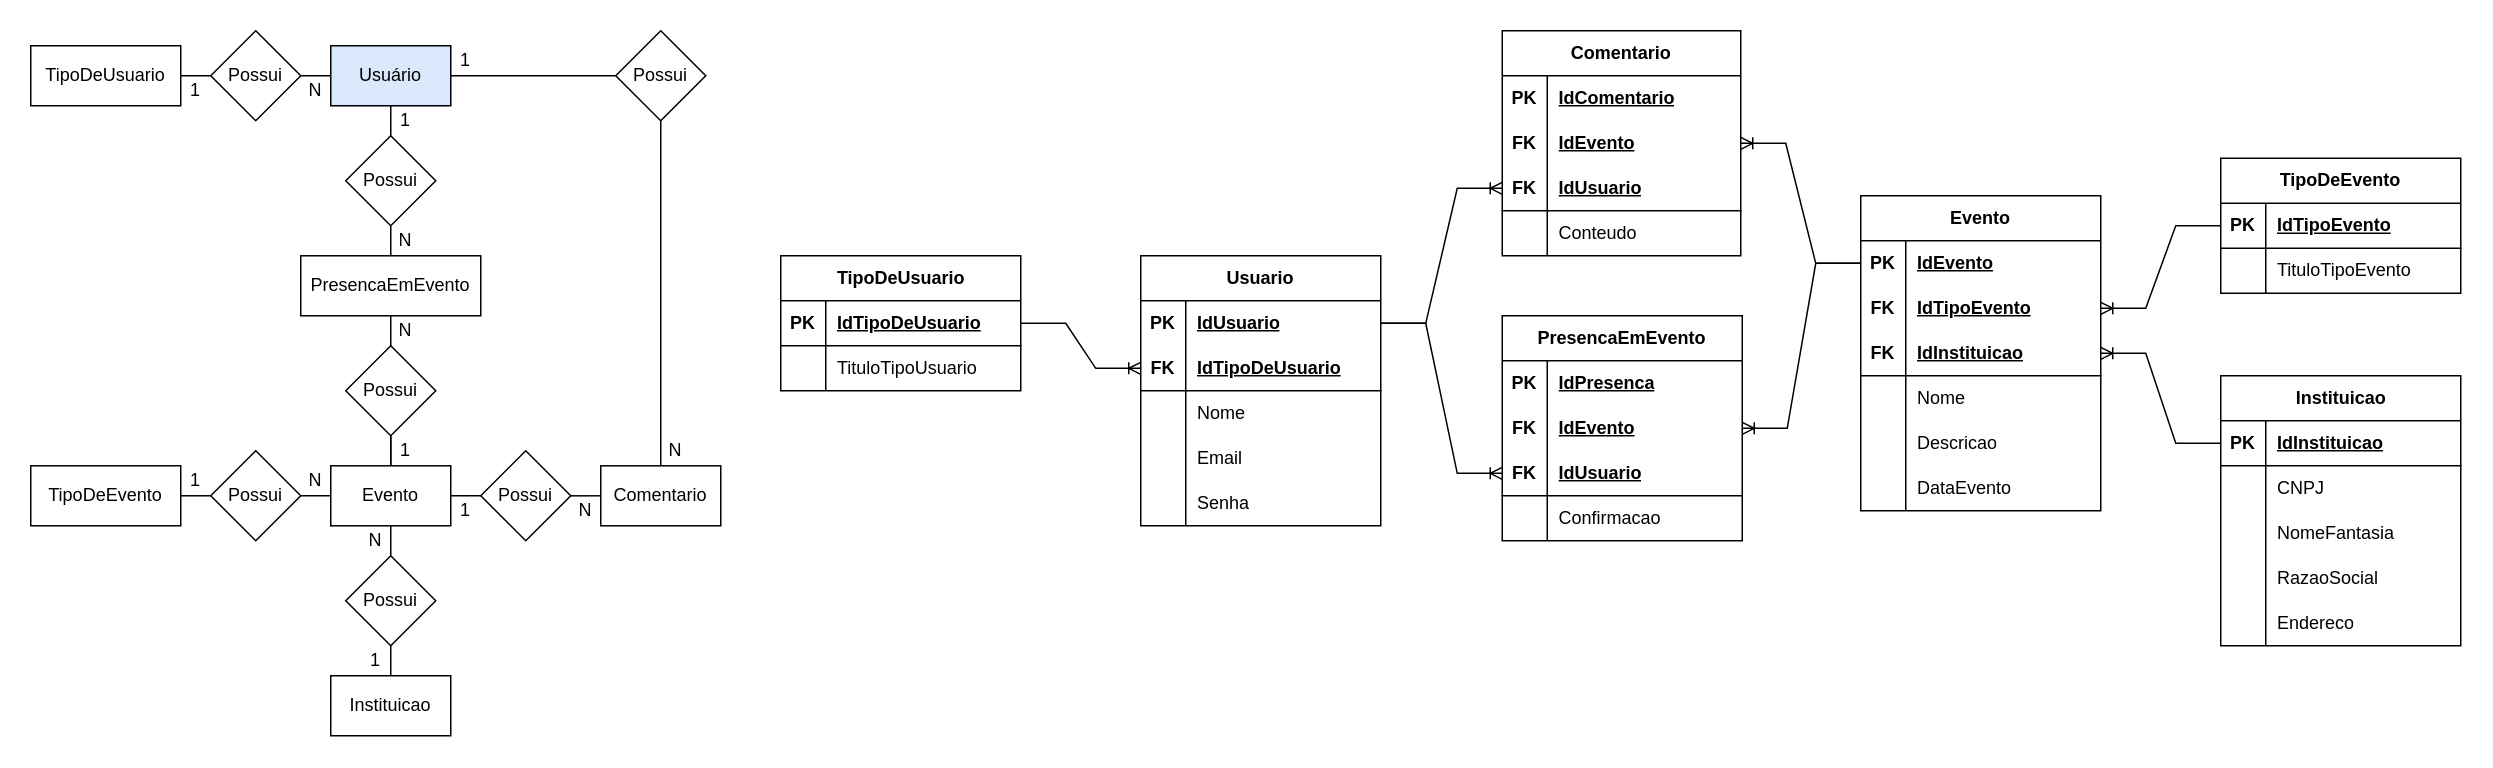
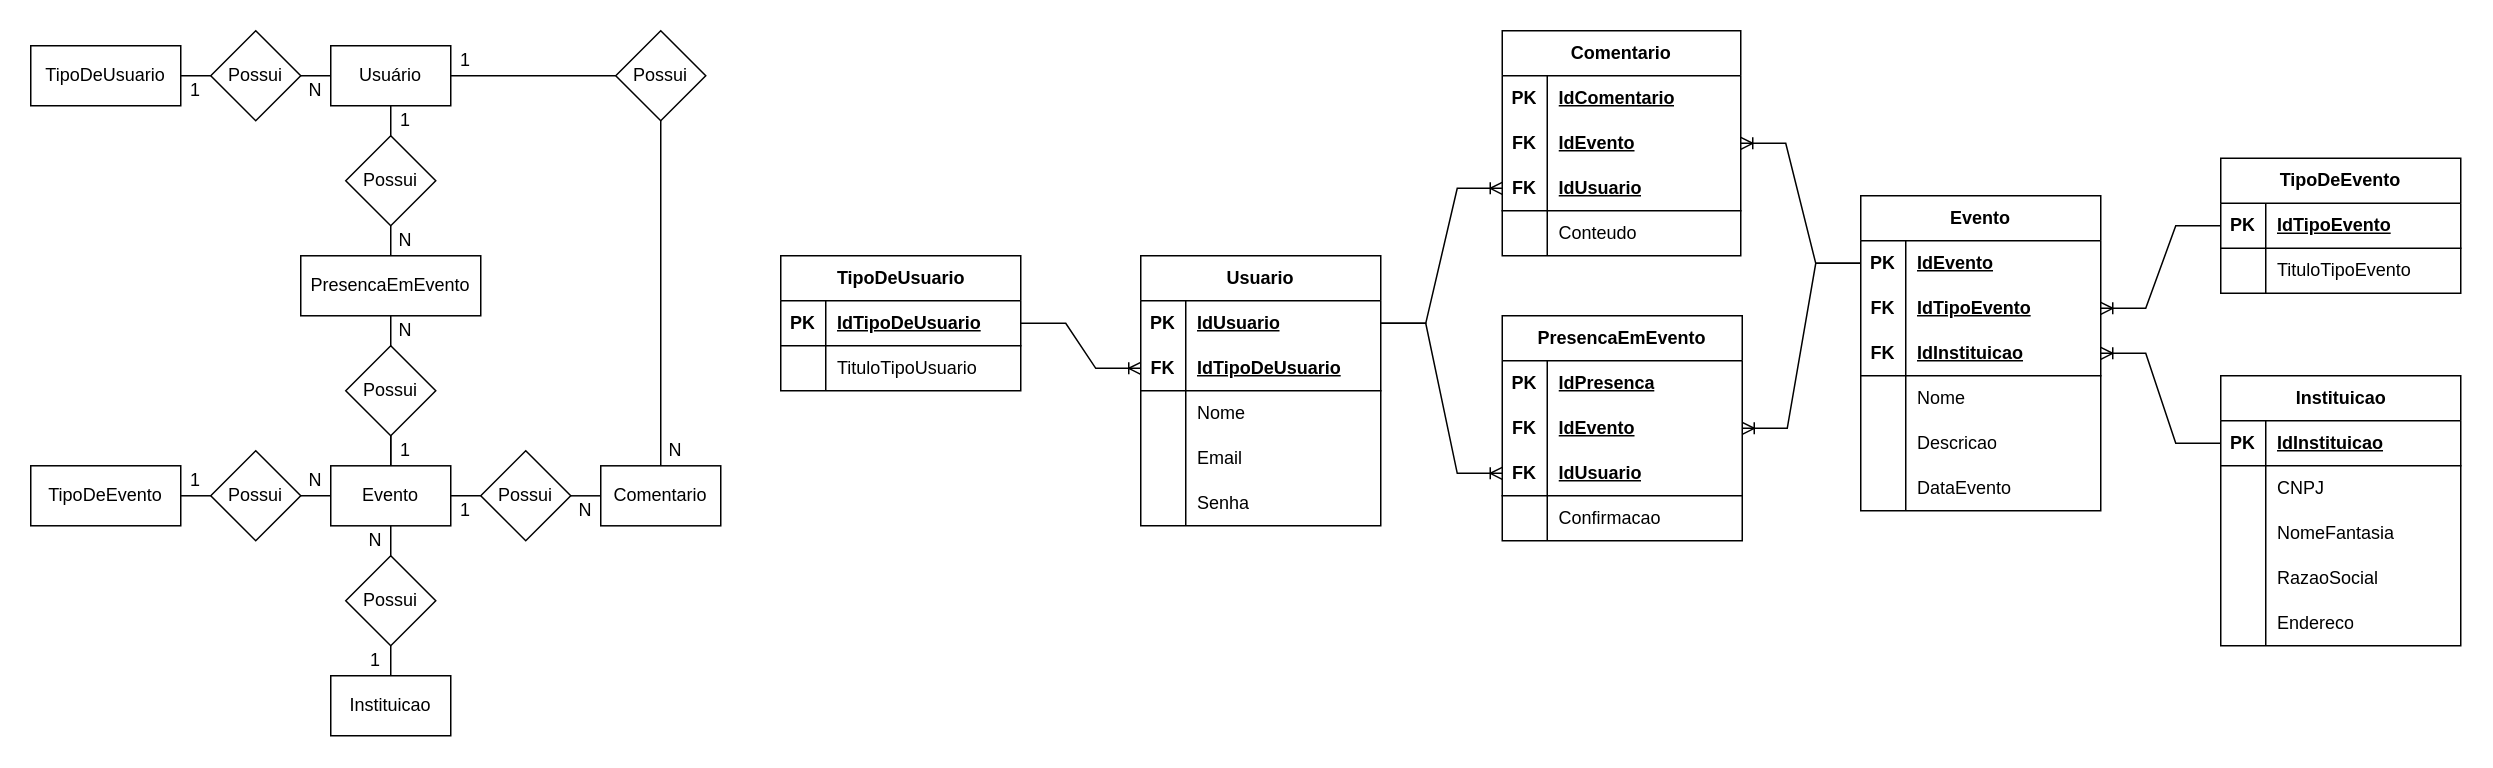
node "Usuário": fillcolor #dae8fc -> #ffffff
